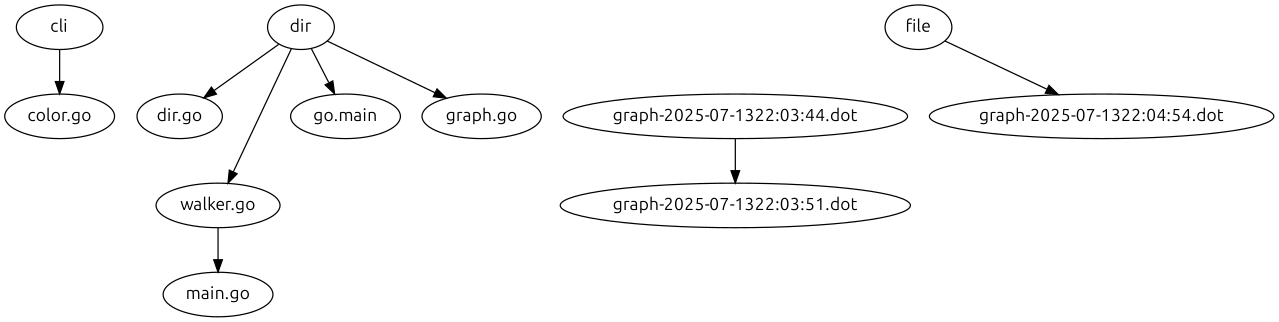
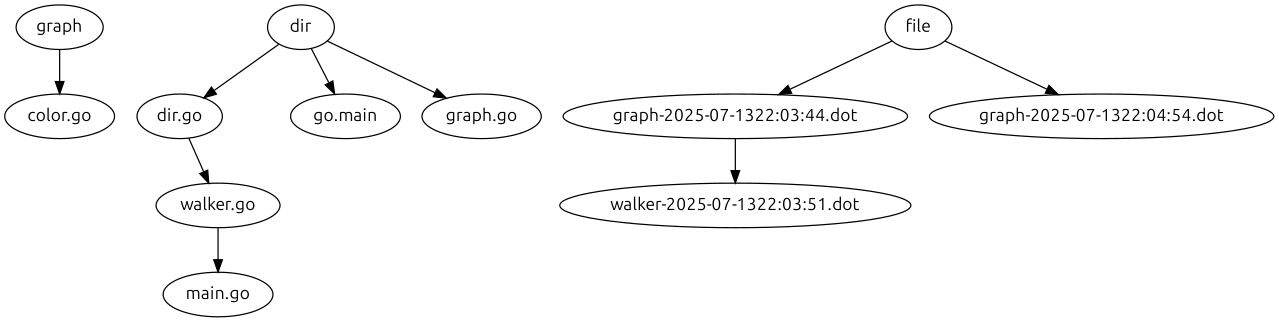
node "cli": label "cli" -> "graph"
edge "file" -> "graph-2025-07-1322:03:44.dot": added
edge "dir" -> "walker.go": now "dir.go" -> "walker.go"
node "graph-2025-07-1322:03:51.dot": label "graph-2025-07-1322:03:51.dot" -> "walker-2025-07-1322:03:51.dot"
